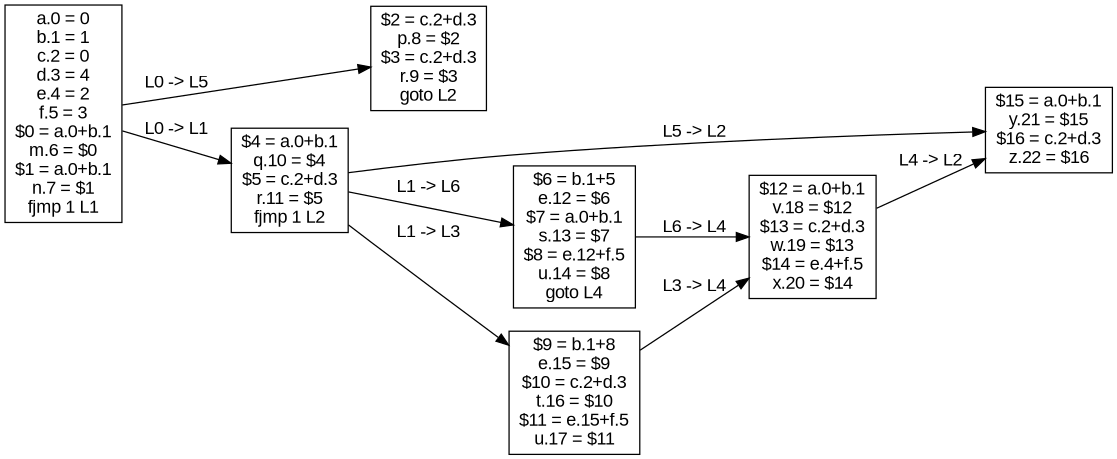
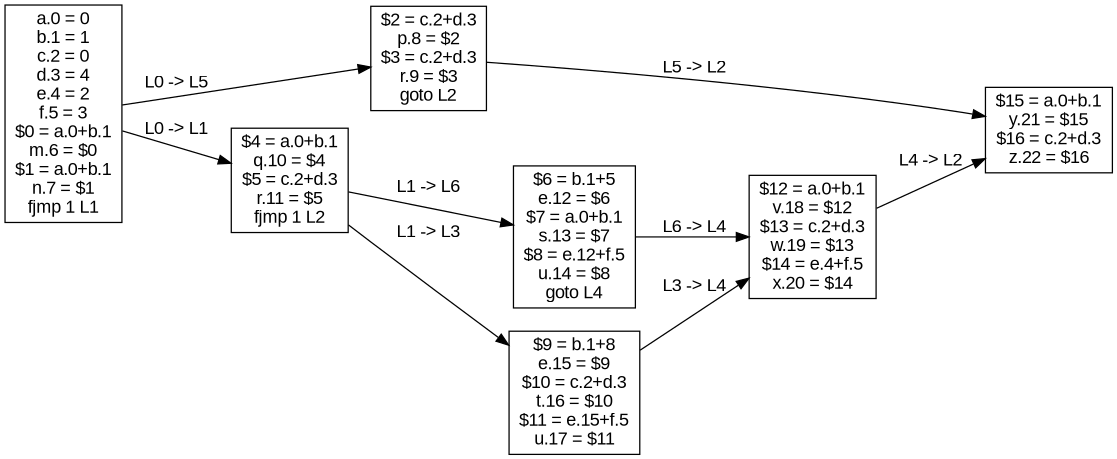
edge "$4 = a.0+b.1 q.10 = $4 $5 = c.2+d.3 r.11 = $5 fjmp 1 L2" -> "$15 = a.0+b.1 y.21 = $15 $16 = c.2+d.3 z.22 = $16": now "$2 = c.2+d.3 p.8 = $2 $3 = c.2+d.3 r.9 = $3 goto L2" -> "$15 = a.0+b.1 y.21 = $15 $16 = c.2+d.3 z.22 = $16"
